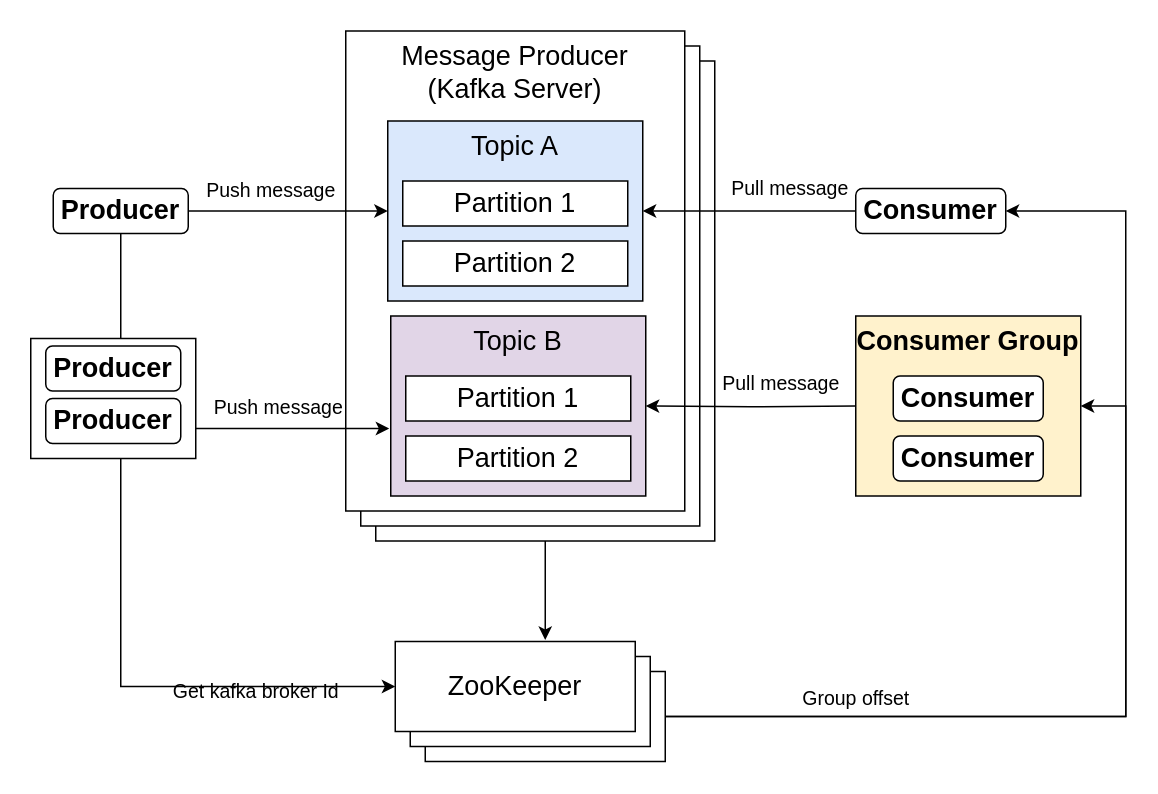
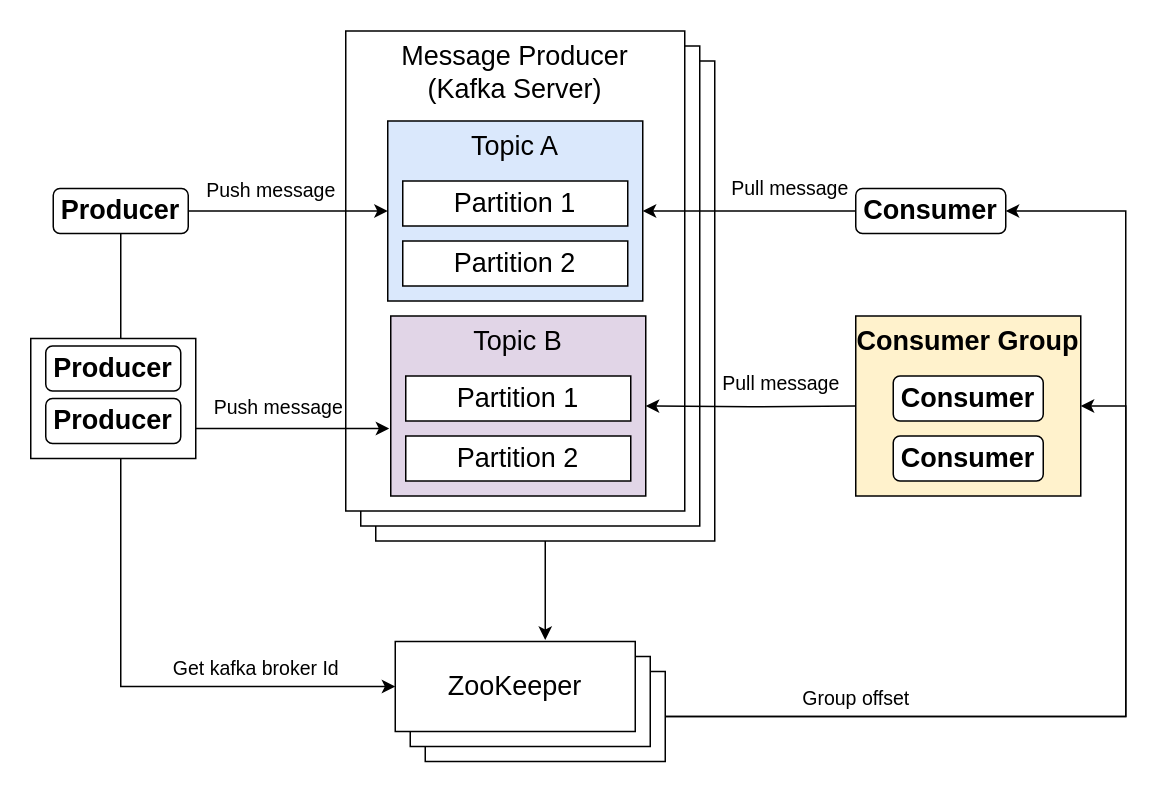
node "Get kafka broker Id": moved (256, 691) -> (256, 668)
